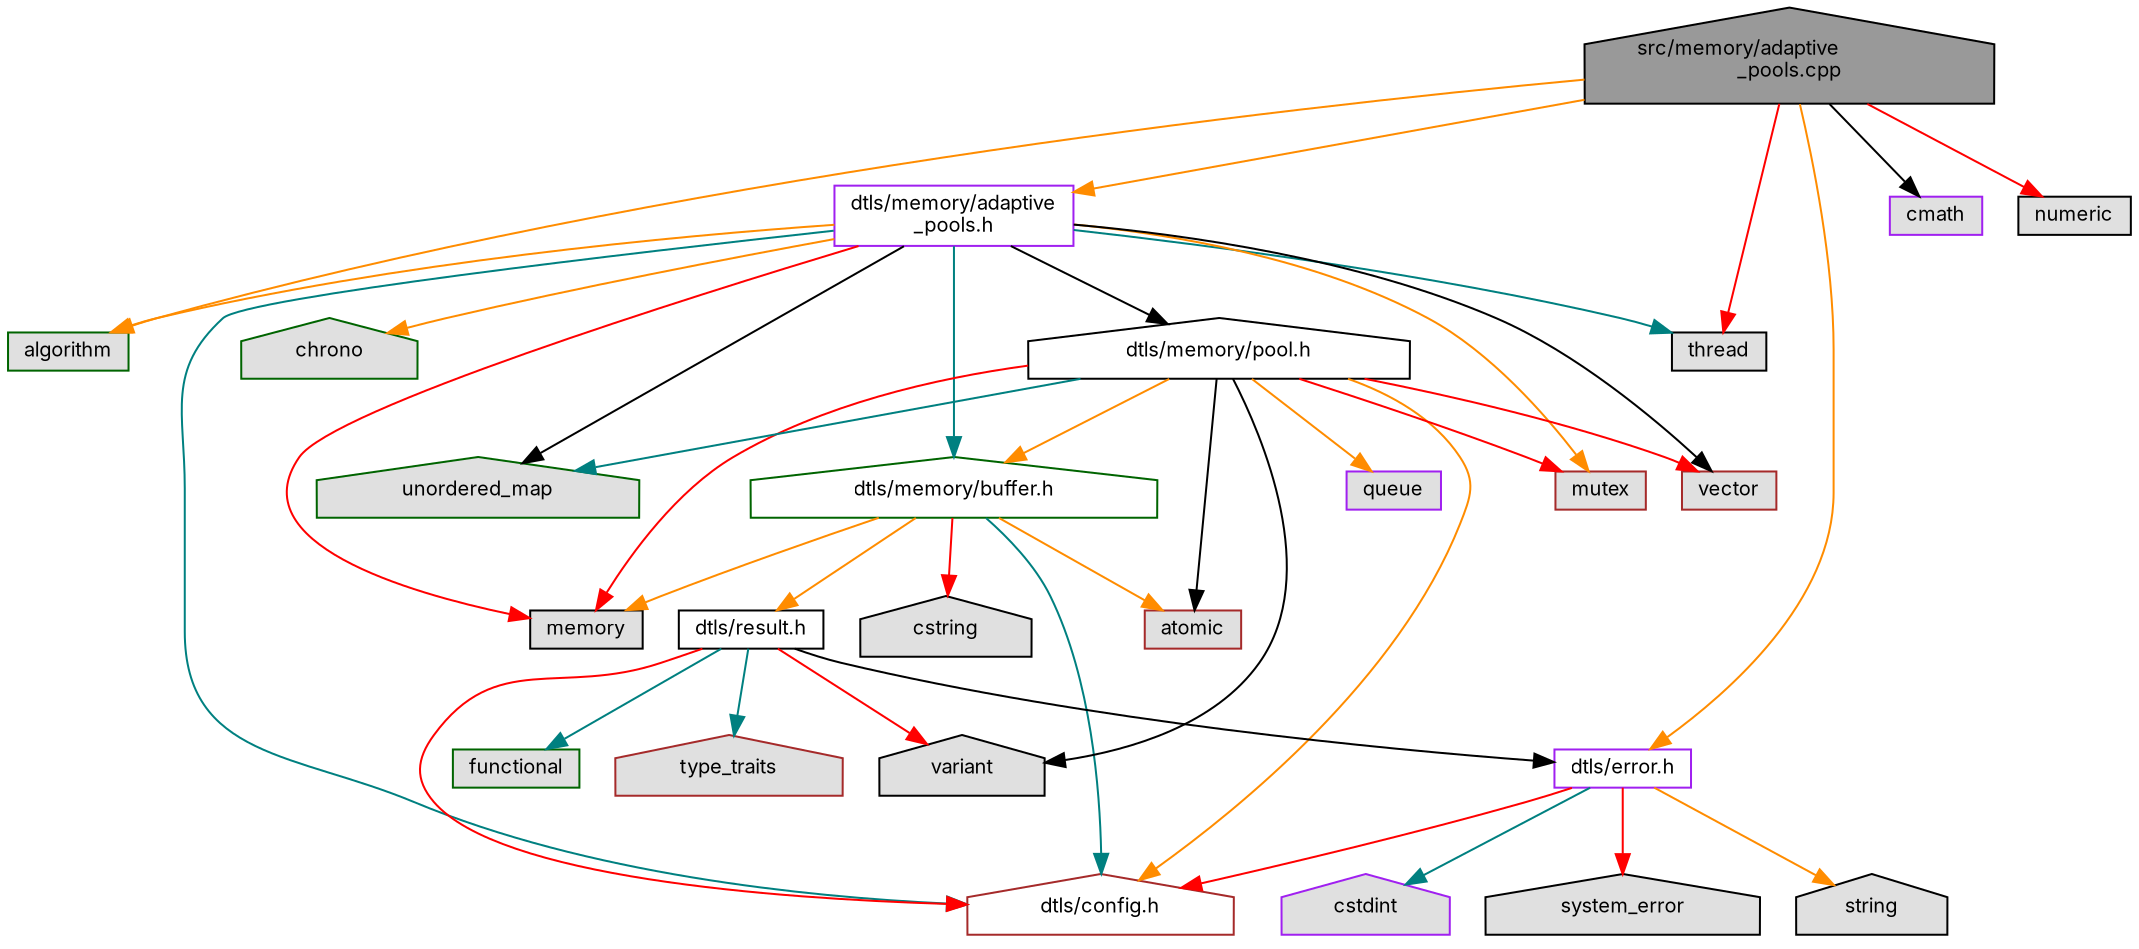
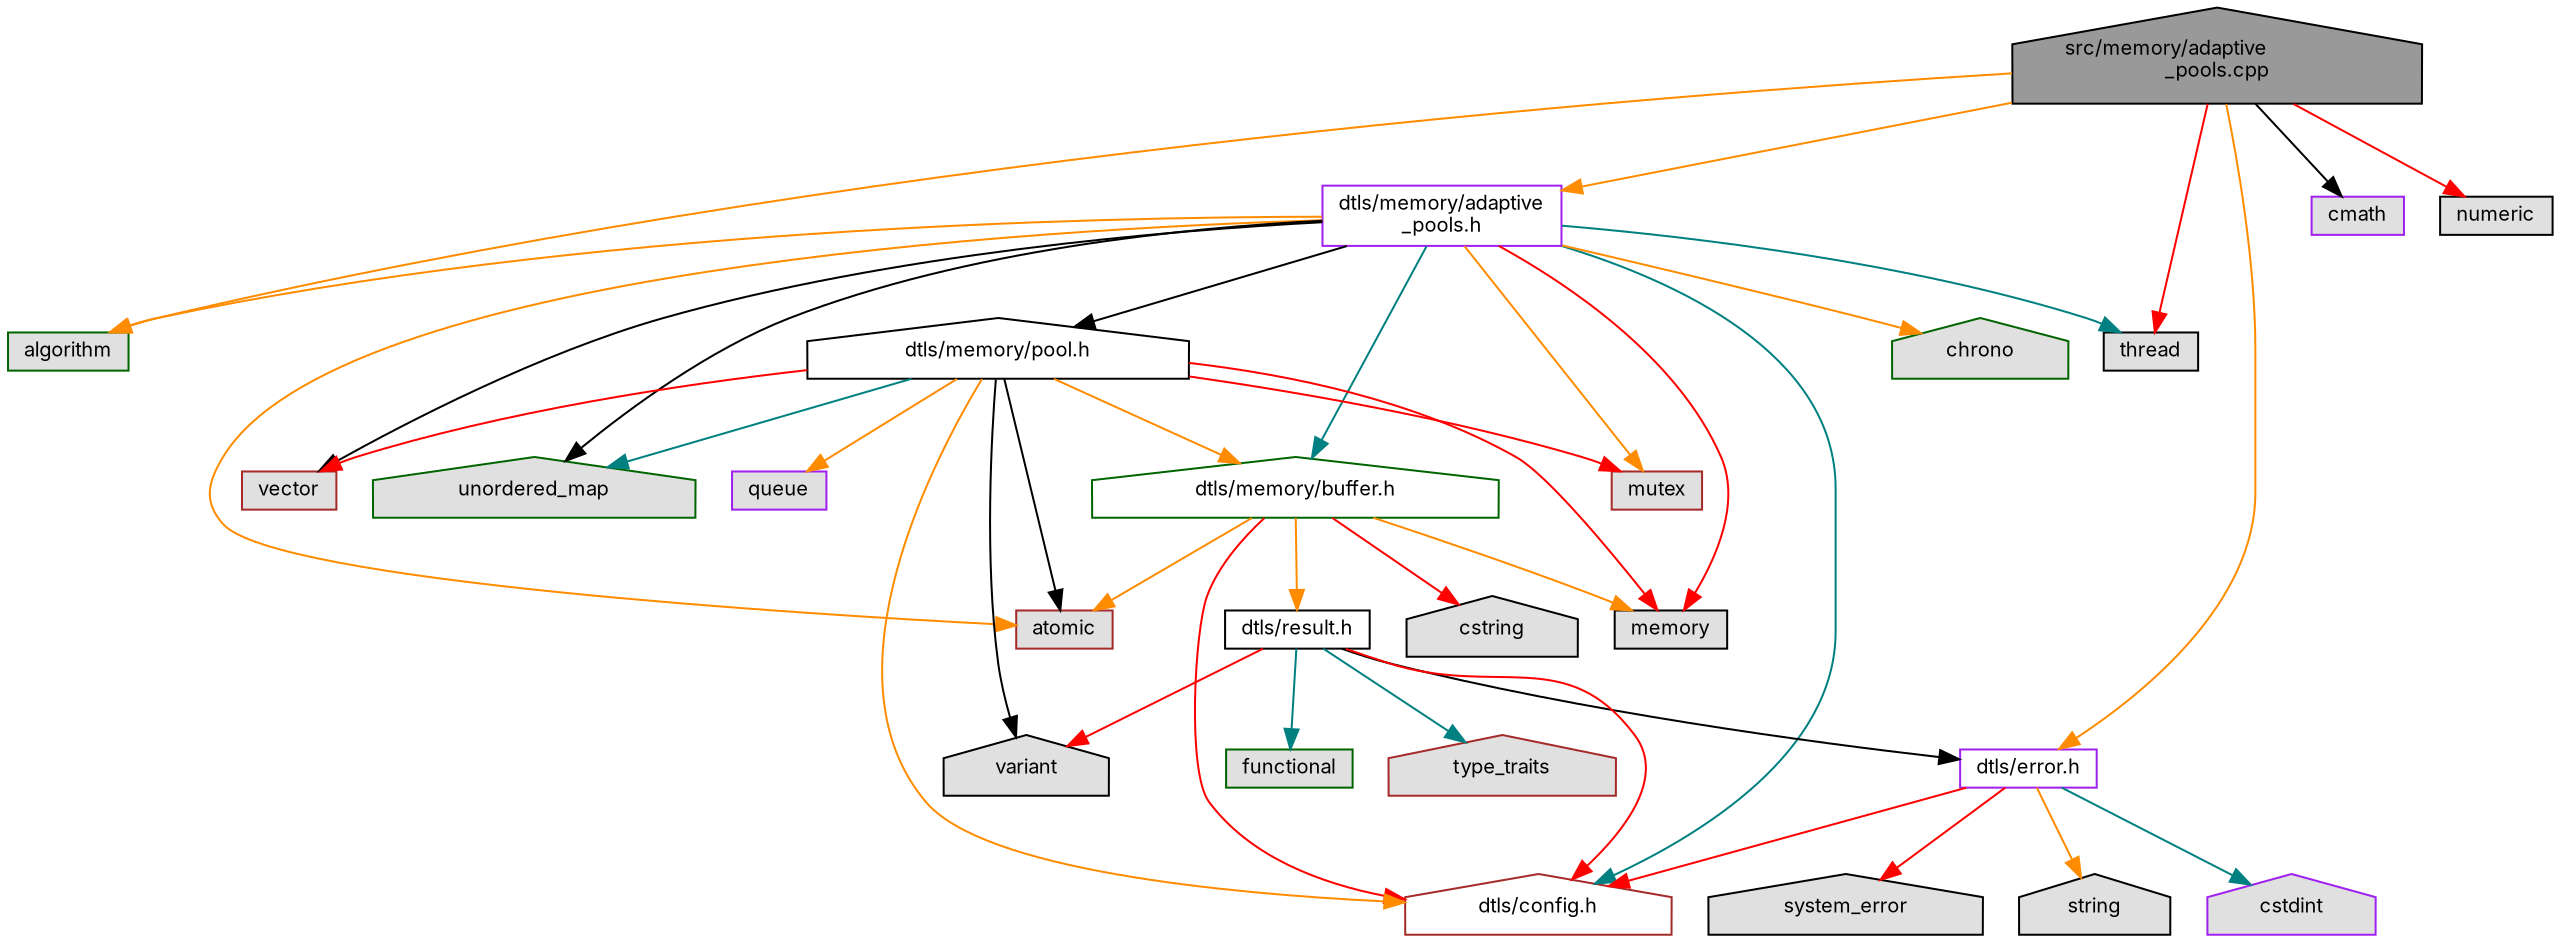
edge "dtls/memory/adaptive _pools.h" -> "atomic": added
edge "dtls/memory/buffer.h" -> "dtls/config.h": color teal -> red
